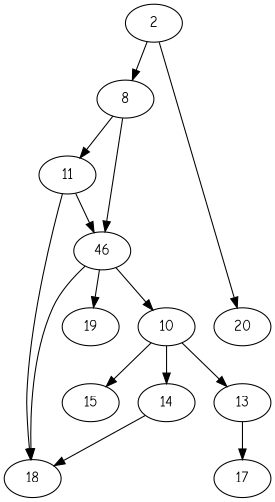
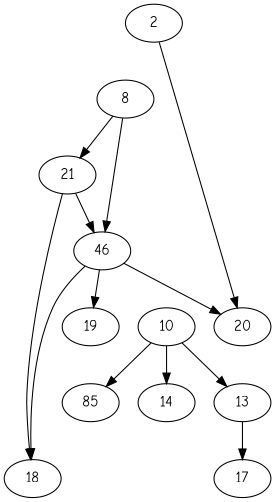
edge "2" -> "8": removed
node "11": label "11" -> "21"
edge "46" -> "10": now "46" -> "20"
node "15": label "15" -> "85"
edge "14" -> "18": removed
